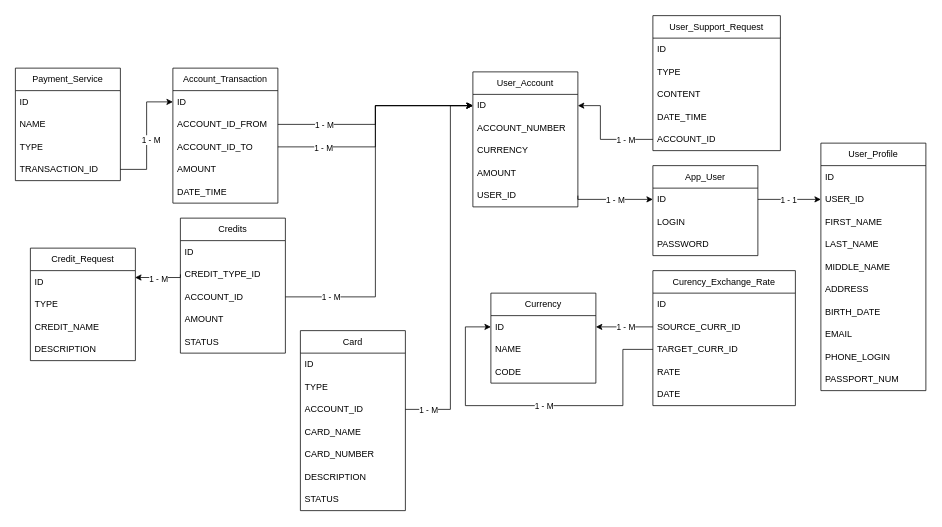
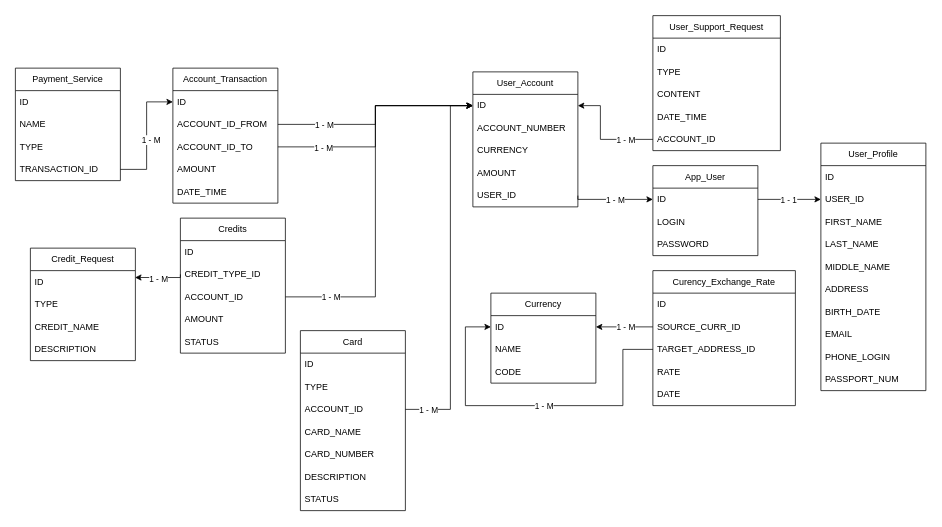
node "TARGET_CURR_ID": label "TARGET_CURR_ID" -> "TARGET_ADDRESS_ID"
